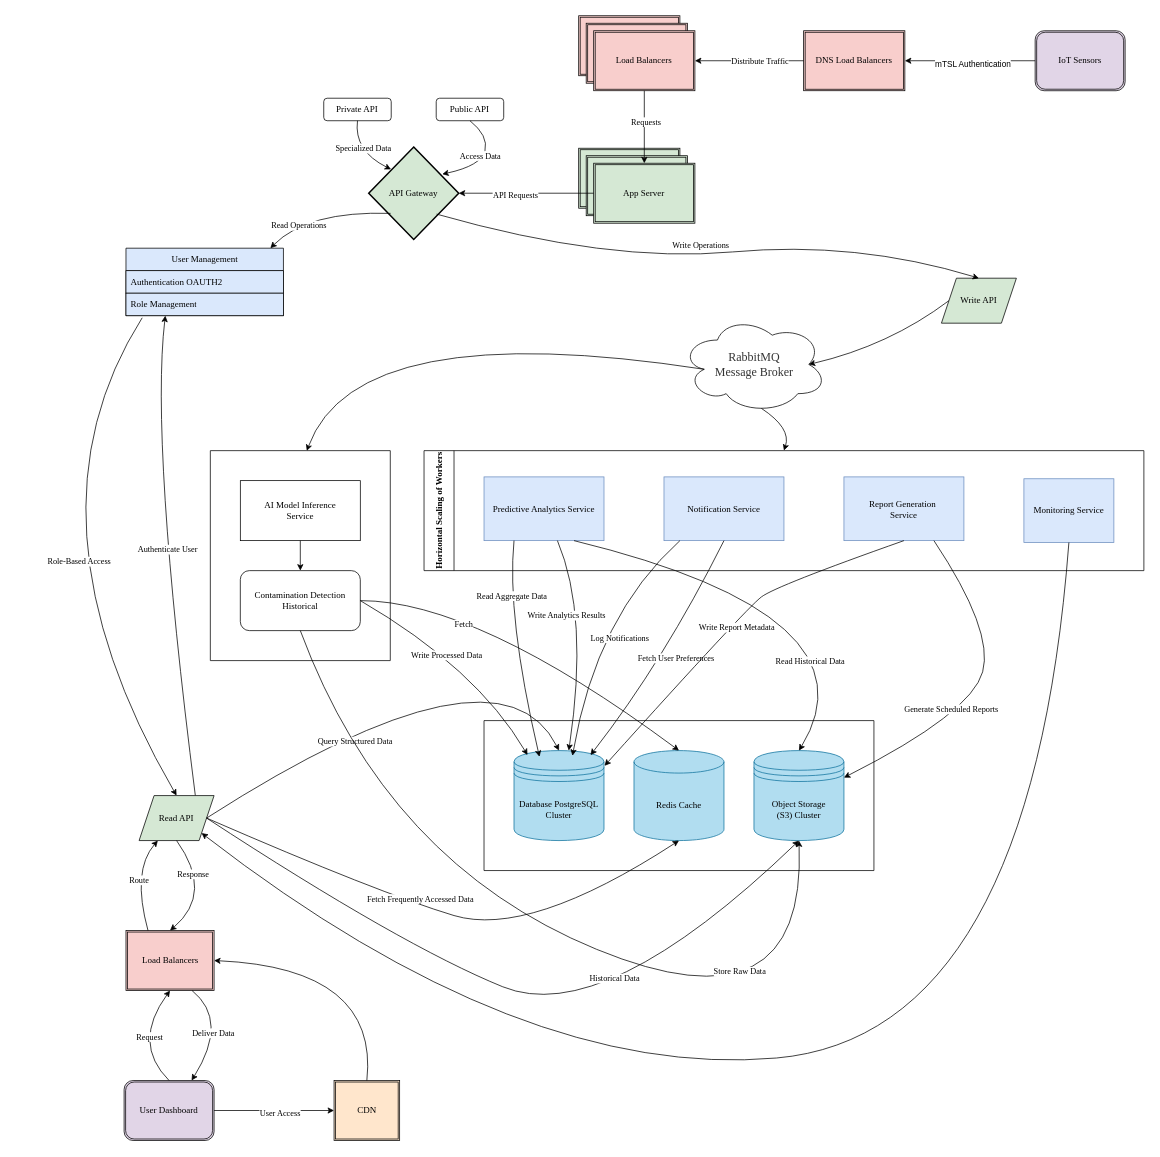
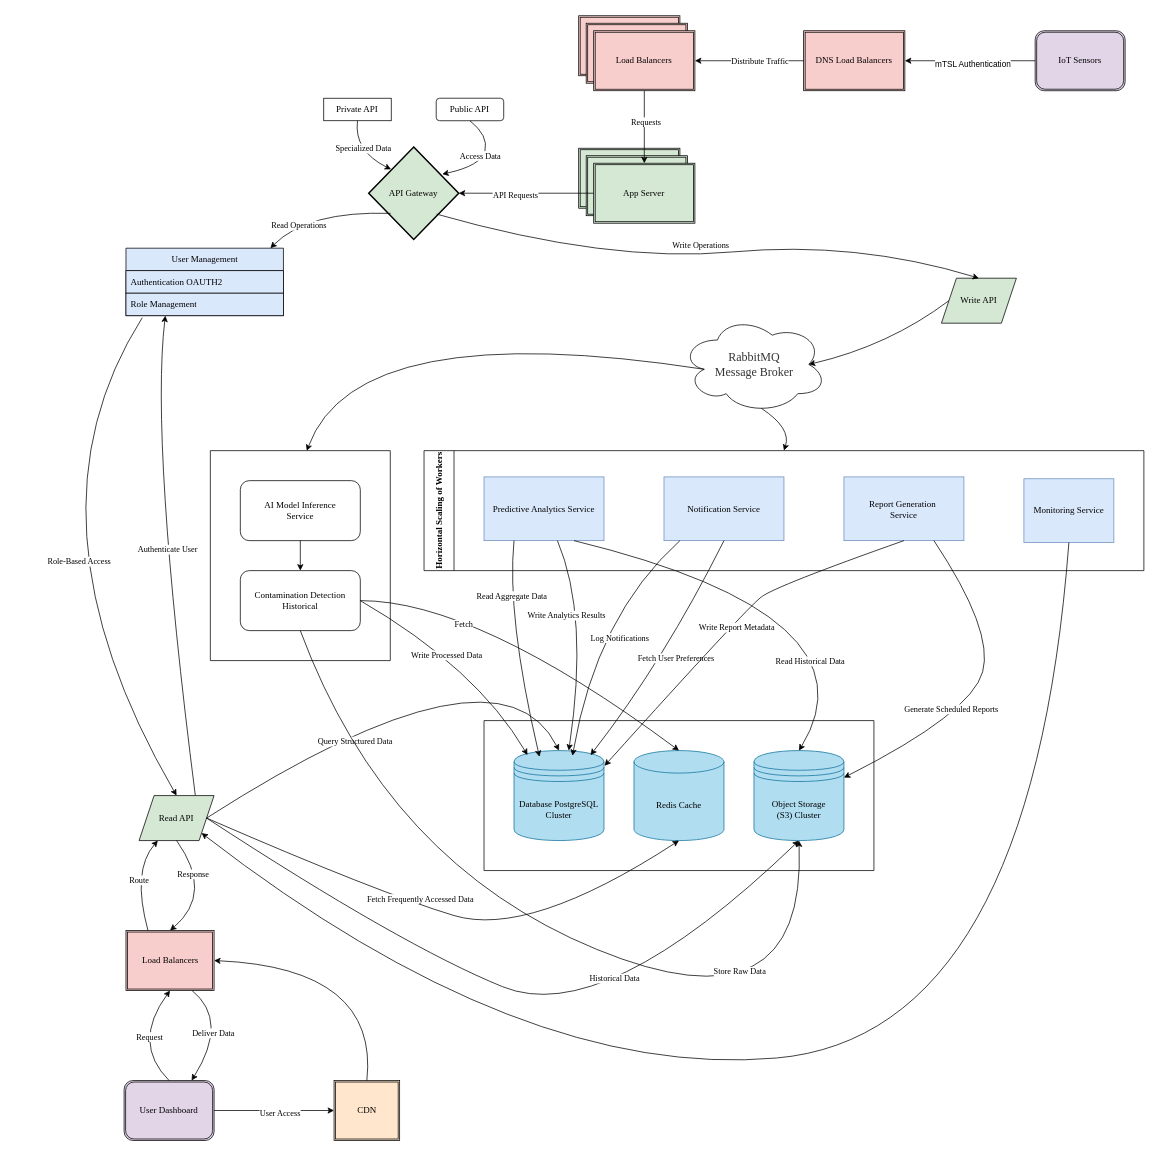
node "Private API": shape rounded rectangle -> rectangle
node "AI Model Inference Service": shape rectangle -> rounded rectangle
